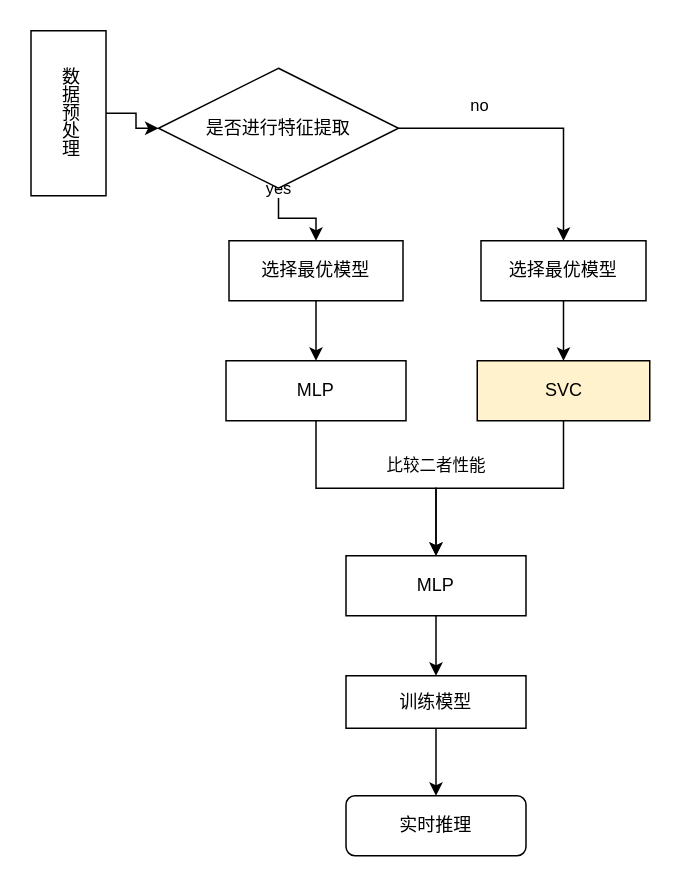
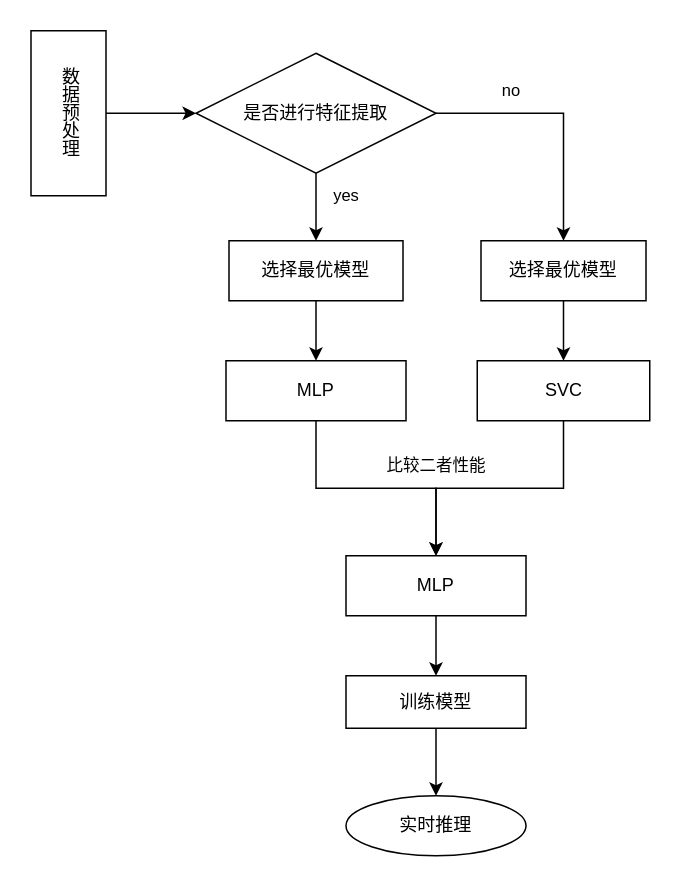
node "是否进行特征提取": moved (278, 128) -> (316, 113)
node "SVC": fillcolor #fff2cc -> #ffffff
node "实时推理": shape rounded rectangle -> ellipse
